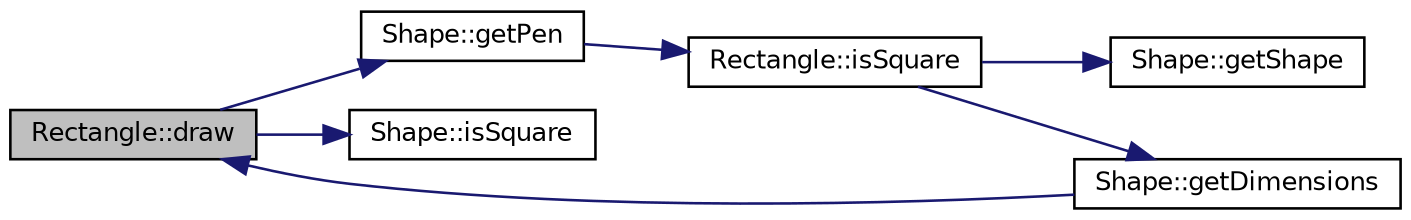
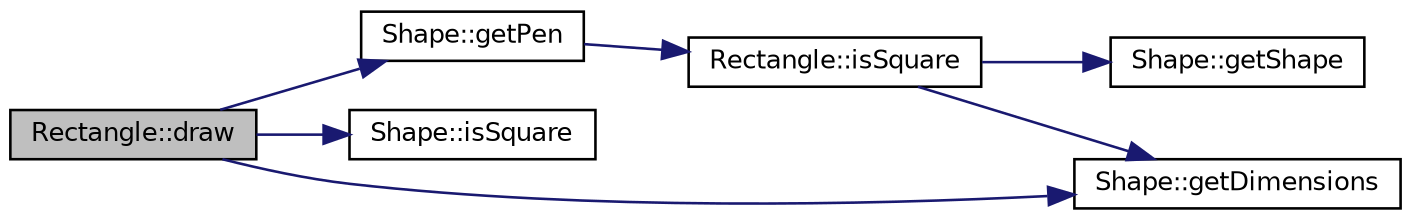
edge "Shape::getDimensions" -> "Rectangle::draw": reversed
